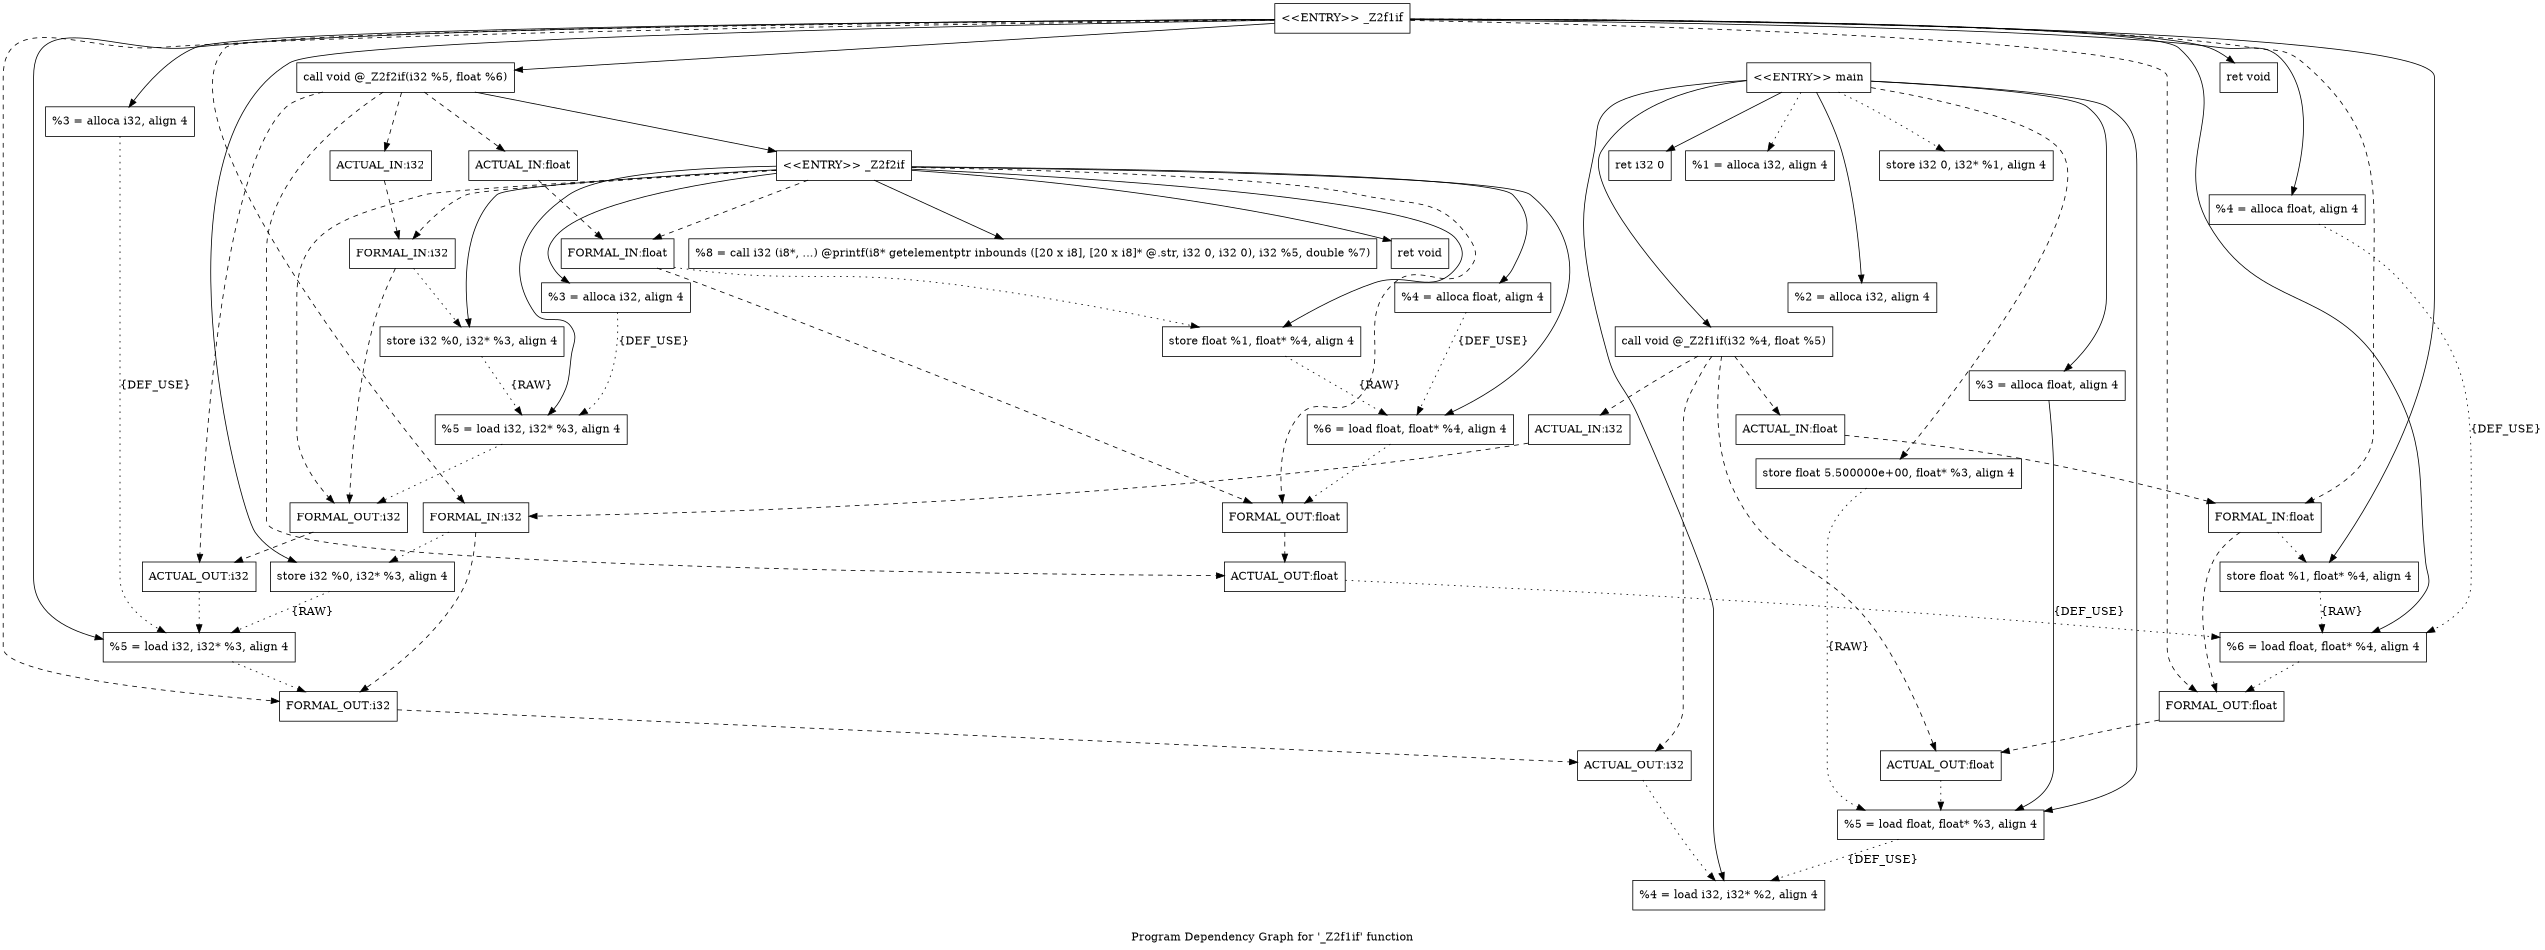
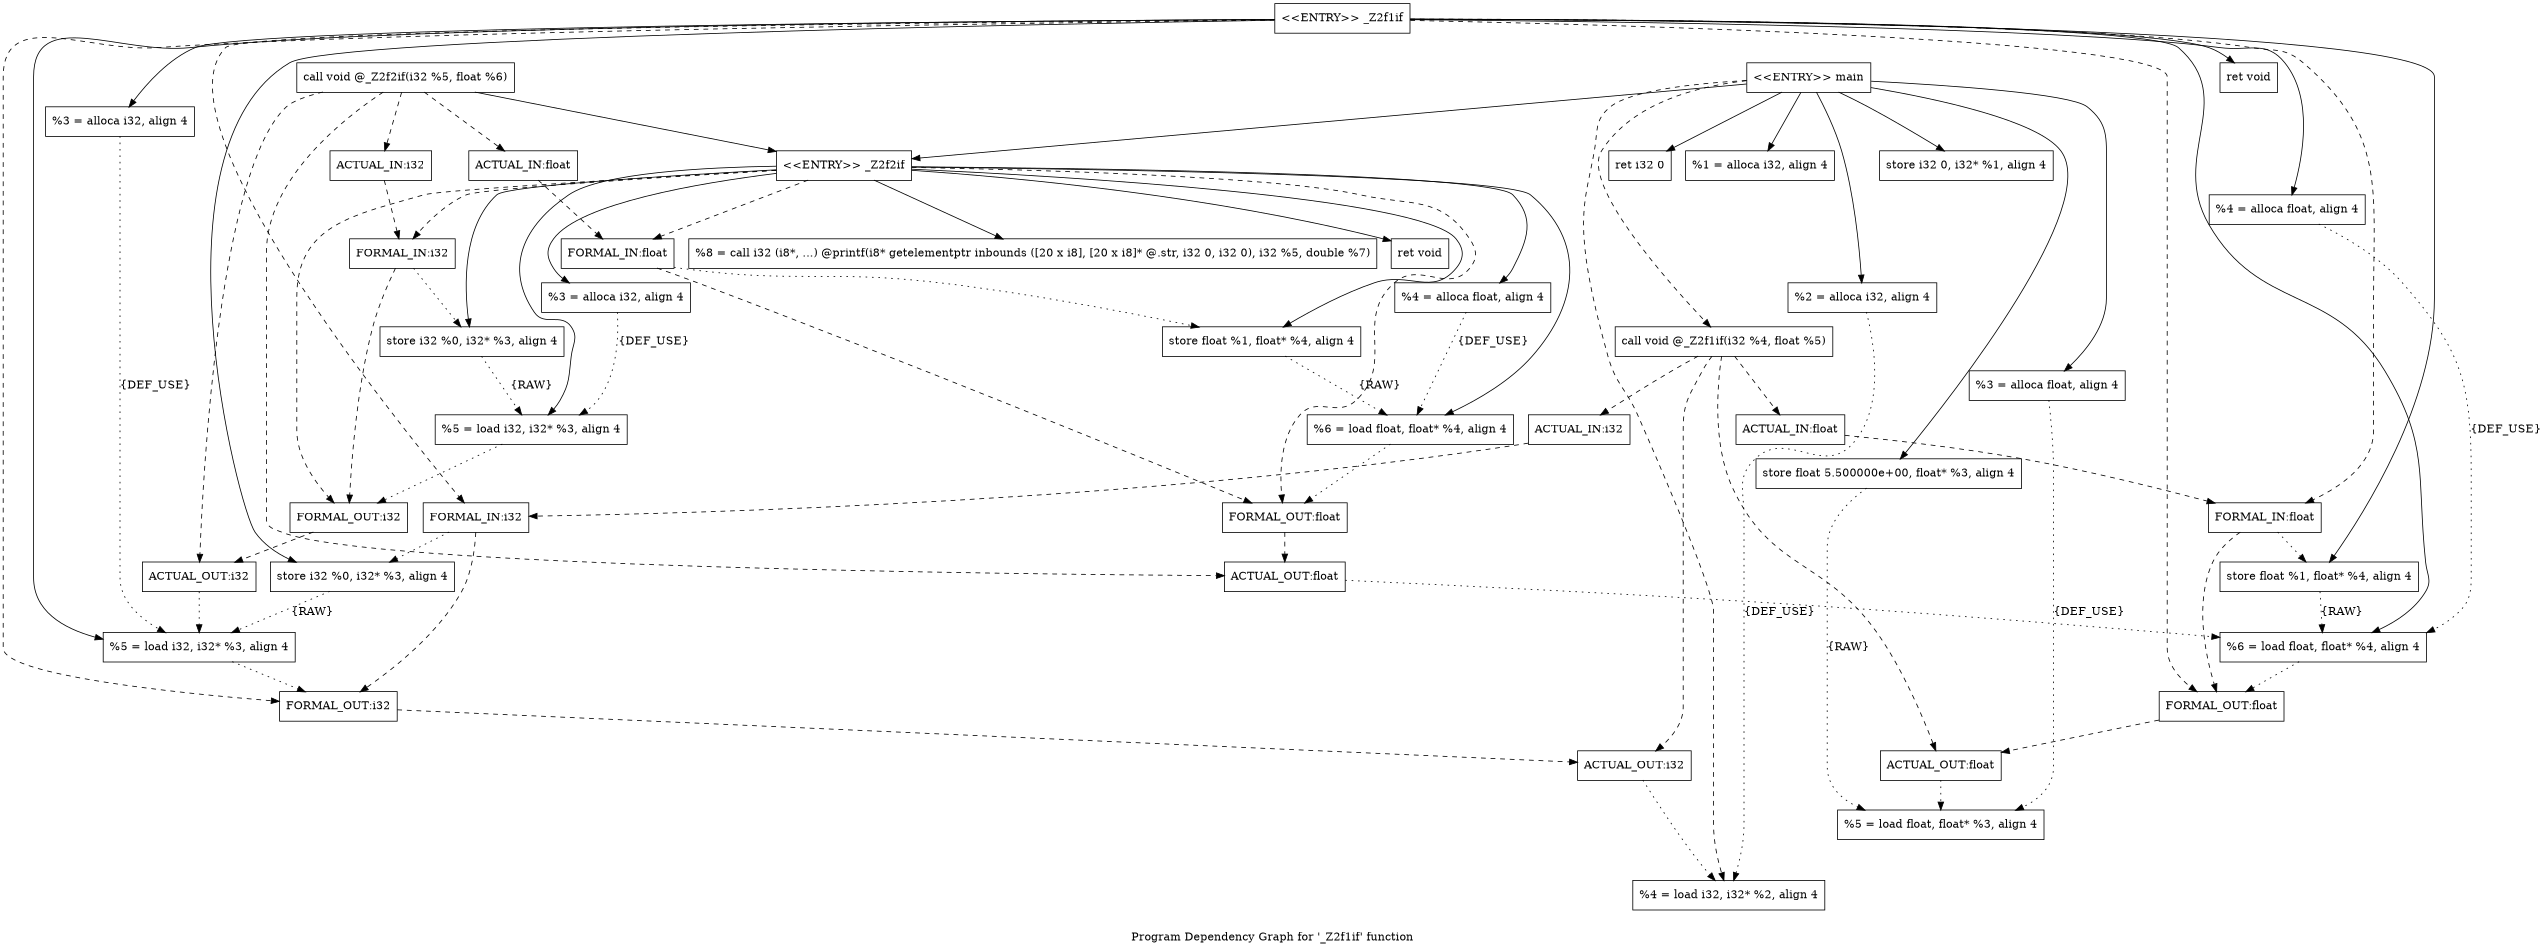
edge "<<ENTRY>> _Z2f1if" -> "call void @_Z2f2if(i32 %5, float %6)": removed
edge "<<ENTRY>> main" -> "%1 = alloca i32, align 4": style dotted -> solid
edge "<<ENTRY>> main" -> "store i32 0, i32* %1, align 4": style dotted -> solid
edge "<<ENTRY>> main" -> "call void @_Z2f1if(i32 %4, float %5)": style solid -> dashed
edge "<<ENTRY>> main" -> "store float 5.500000e+00, float* %3, align 4": style dashed -> solid
edge "<<ENTRY>> main" -> "%5 = load float, float* %3, align 4": now "<<ENTRY>> main" -> "<<ENTRY>> _Z2f2if"
edge "<<ENTRY>> main" -> "%4 = load i32, i32* %2, align 4": style solid -> dashed
edge "%3 = alloca float, align 4" -> "%5 = load float, float* %3, align 4": style solid -> dotted
edge "%5 = load float, float* %3, align 4" -> "%4 = load i32, i32* %2, align 4": now "%2 = alloca i32, align 4" -> "%4 = load i32, i32* %2, align 4"
